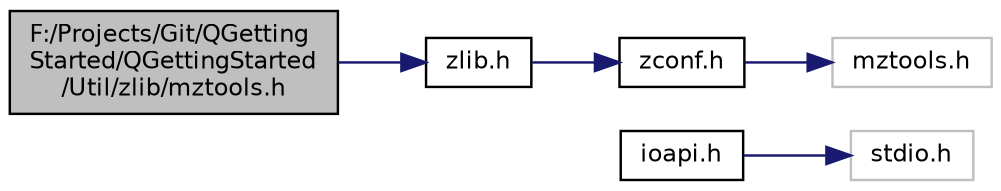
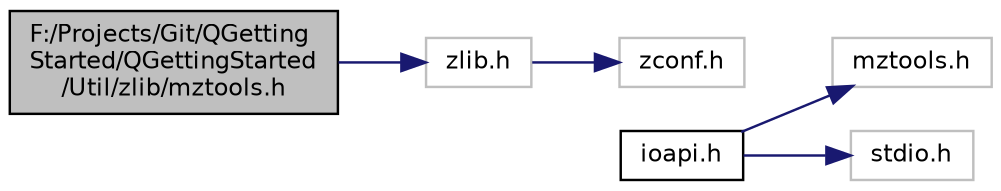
node "zlib.h": color black -> grey75
node "zconf.h": color black -> grey75
edge "zconf.h" -> "mztools.h": now "ioapi.h" -> "mztools.h"
